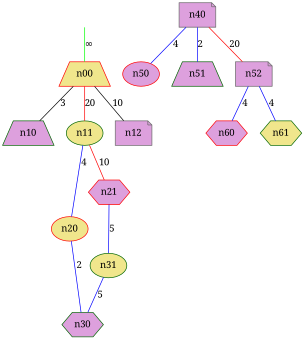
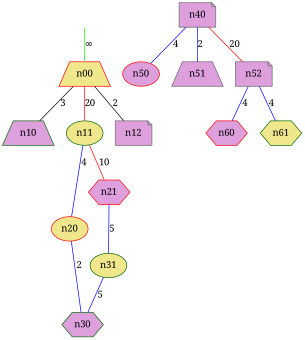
node "n51": color darkgreen -> gray40
edge "n00" -- "n12": label "10" -> "2"
